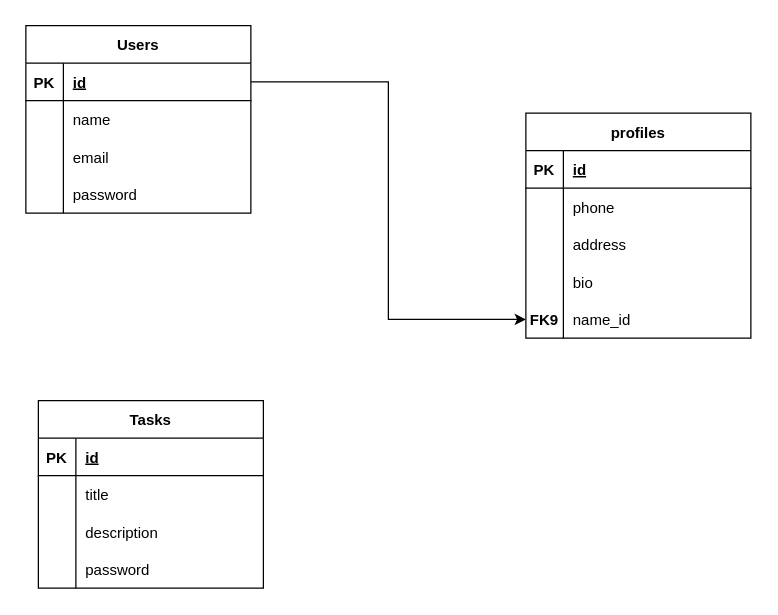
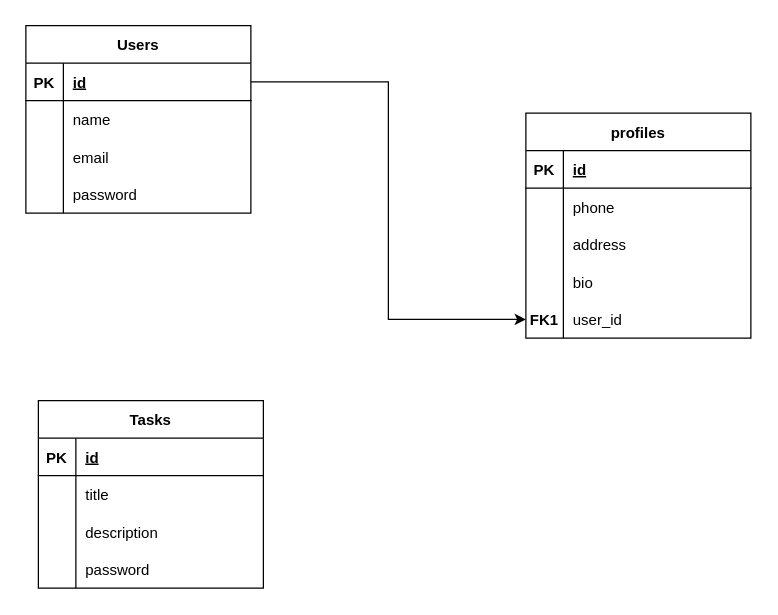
node "FK9": label "FK9" -> "FK1"
node "name_id": label "name_id" -> "user_id"
